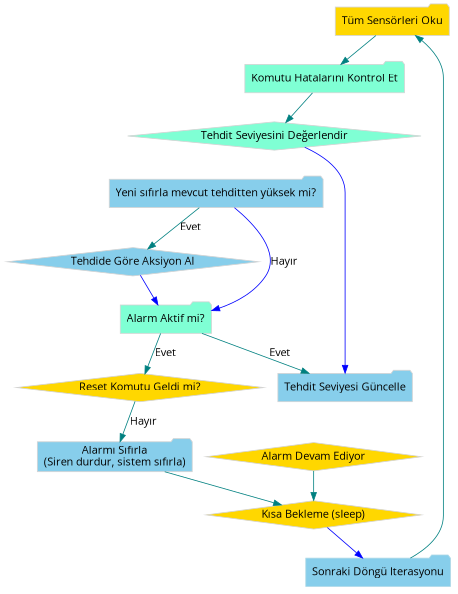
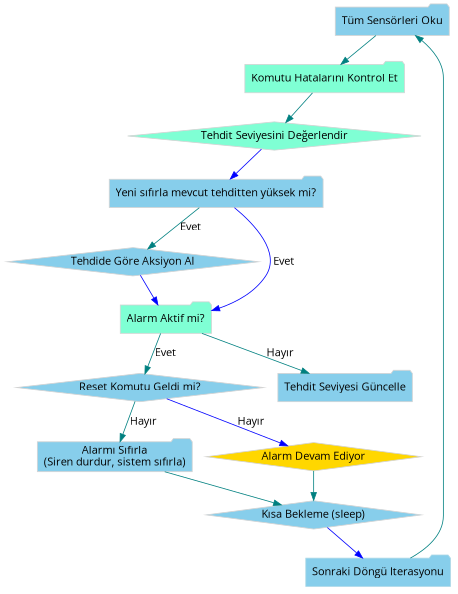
node "Tüm Sensörleri Oku": fillcolor gold -> skyblue
edge "Tehdit Seviyesini Değerlendir" -> "Tehdit Seviyesi Güncelle": now "Tehdit Seviyesini Değerlendir" -> "Yeni sıfırla mevcut tehditten yüksek mi?"
edge "Yeni sıfırla mevcut tehditten yüksek mi?" -> "Alarm Aktif mi?": label "Hayır" -> "Evet"
edge "Alarm Aktif mi?" -> "Tehdit Seviyesi Güncelle": label "Evet" -> "Hayır"
node "Reset Komutu Geldi mi?": fillcolor gold -> skyblue
edge "Reset Komutu Geldi mi?" -> "Alarm Devam Ediyor": added, label "Hayır"
node "Kısa Bekleme (sleep)": fillcolor gold -> skyblue
